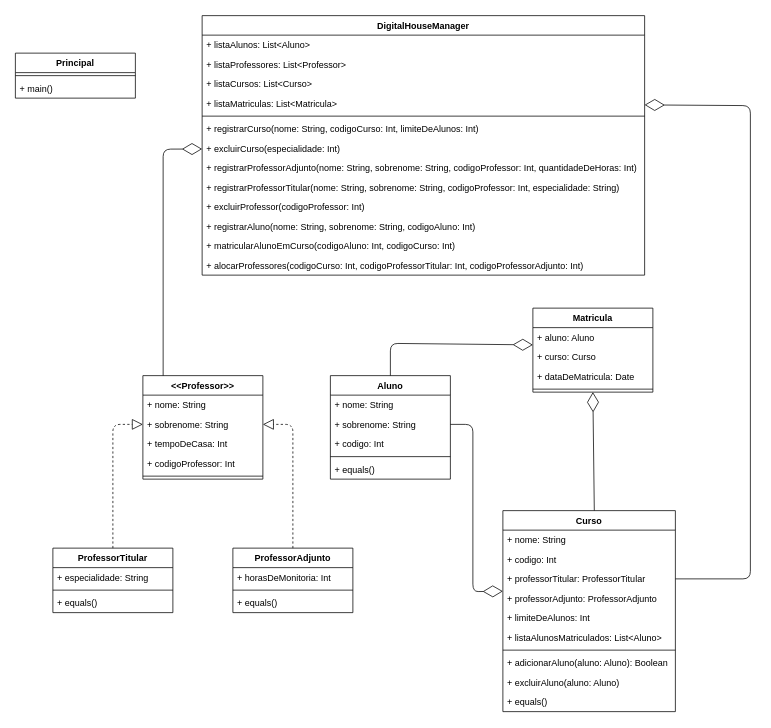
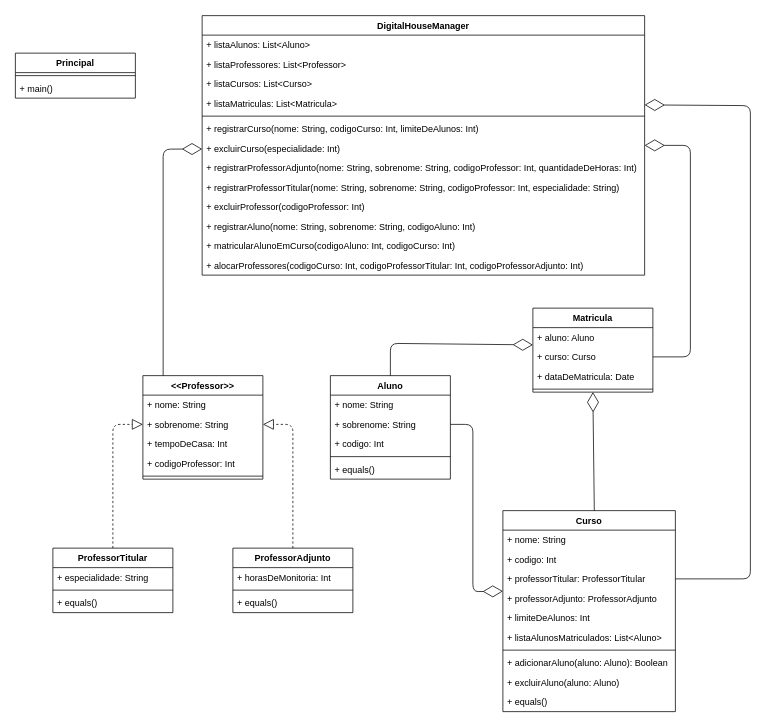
edge "+ curso: Curso" -> "DigitalHouseManager": added
